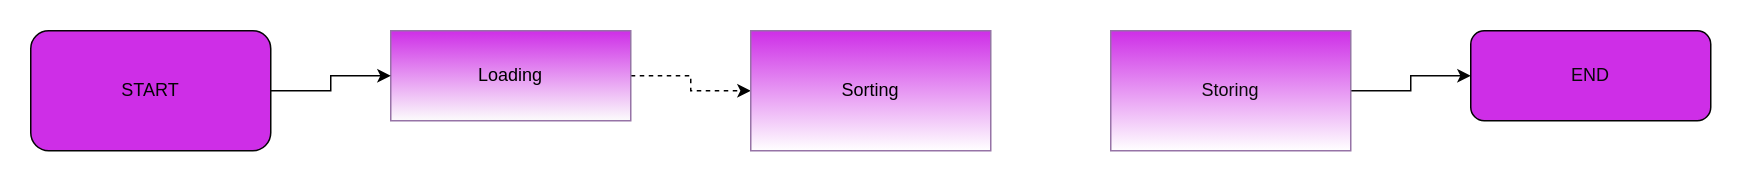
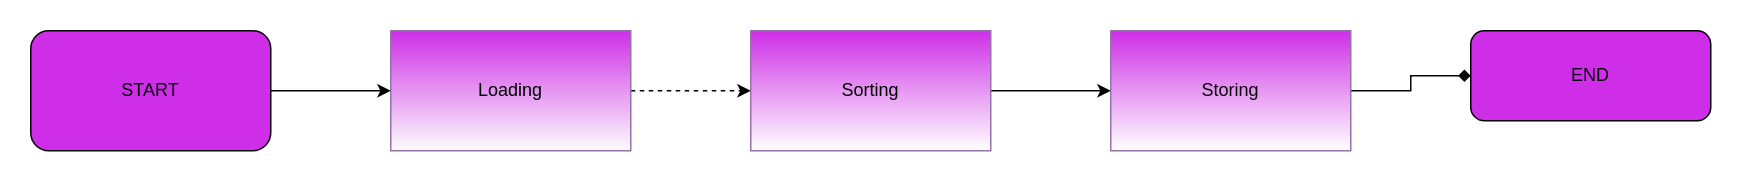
node "Loading": size 240x90 -> 240x120
edge "Storing" -> "END": arrowhead classic -> diamond
edge "Sorting" -> "Storing": added
